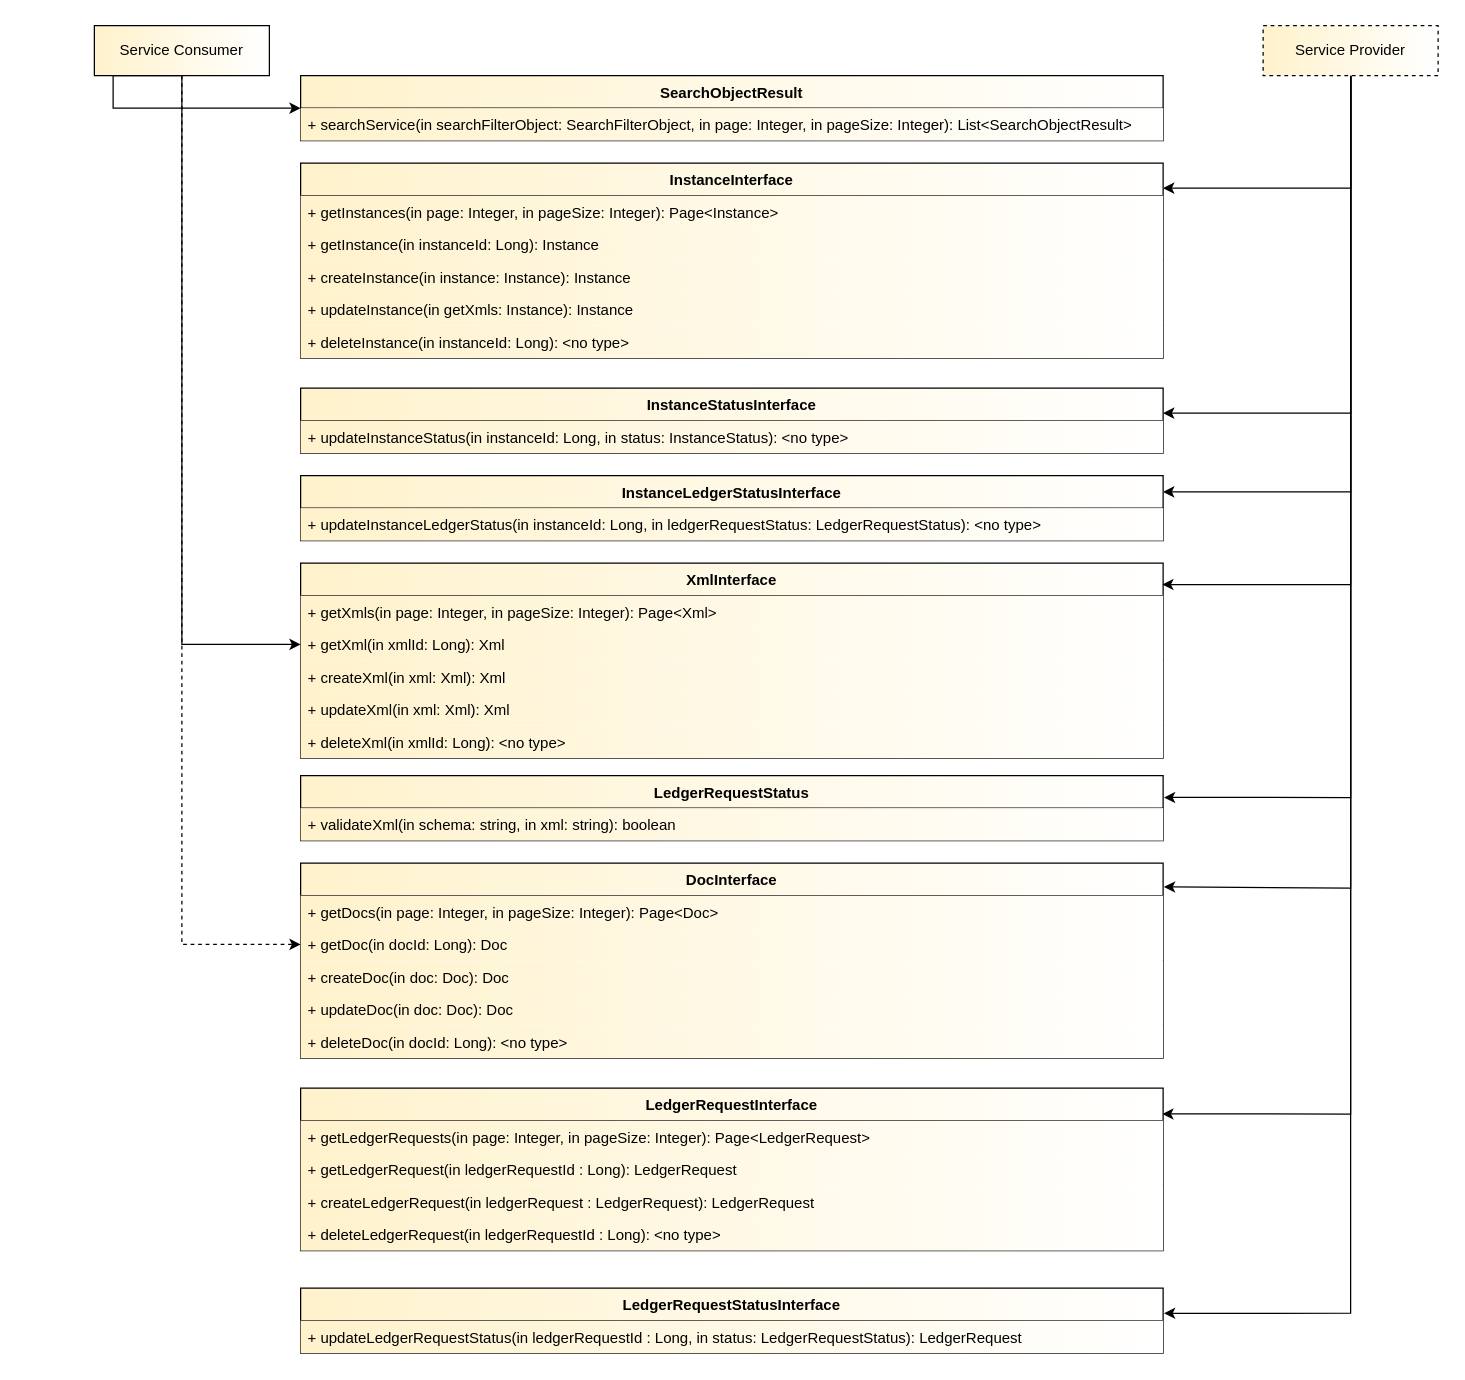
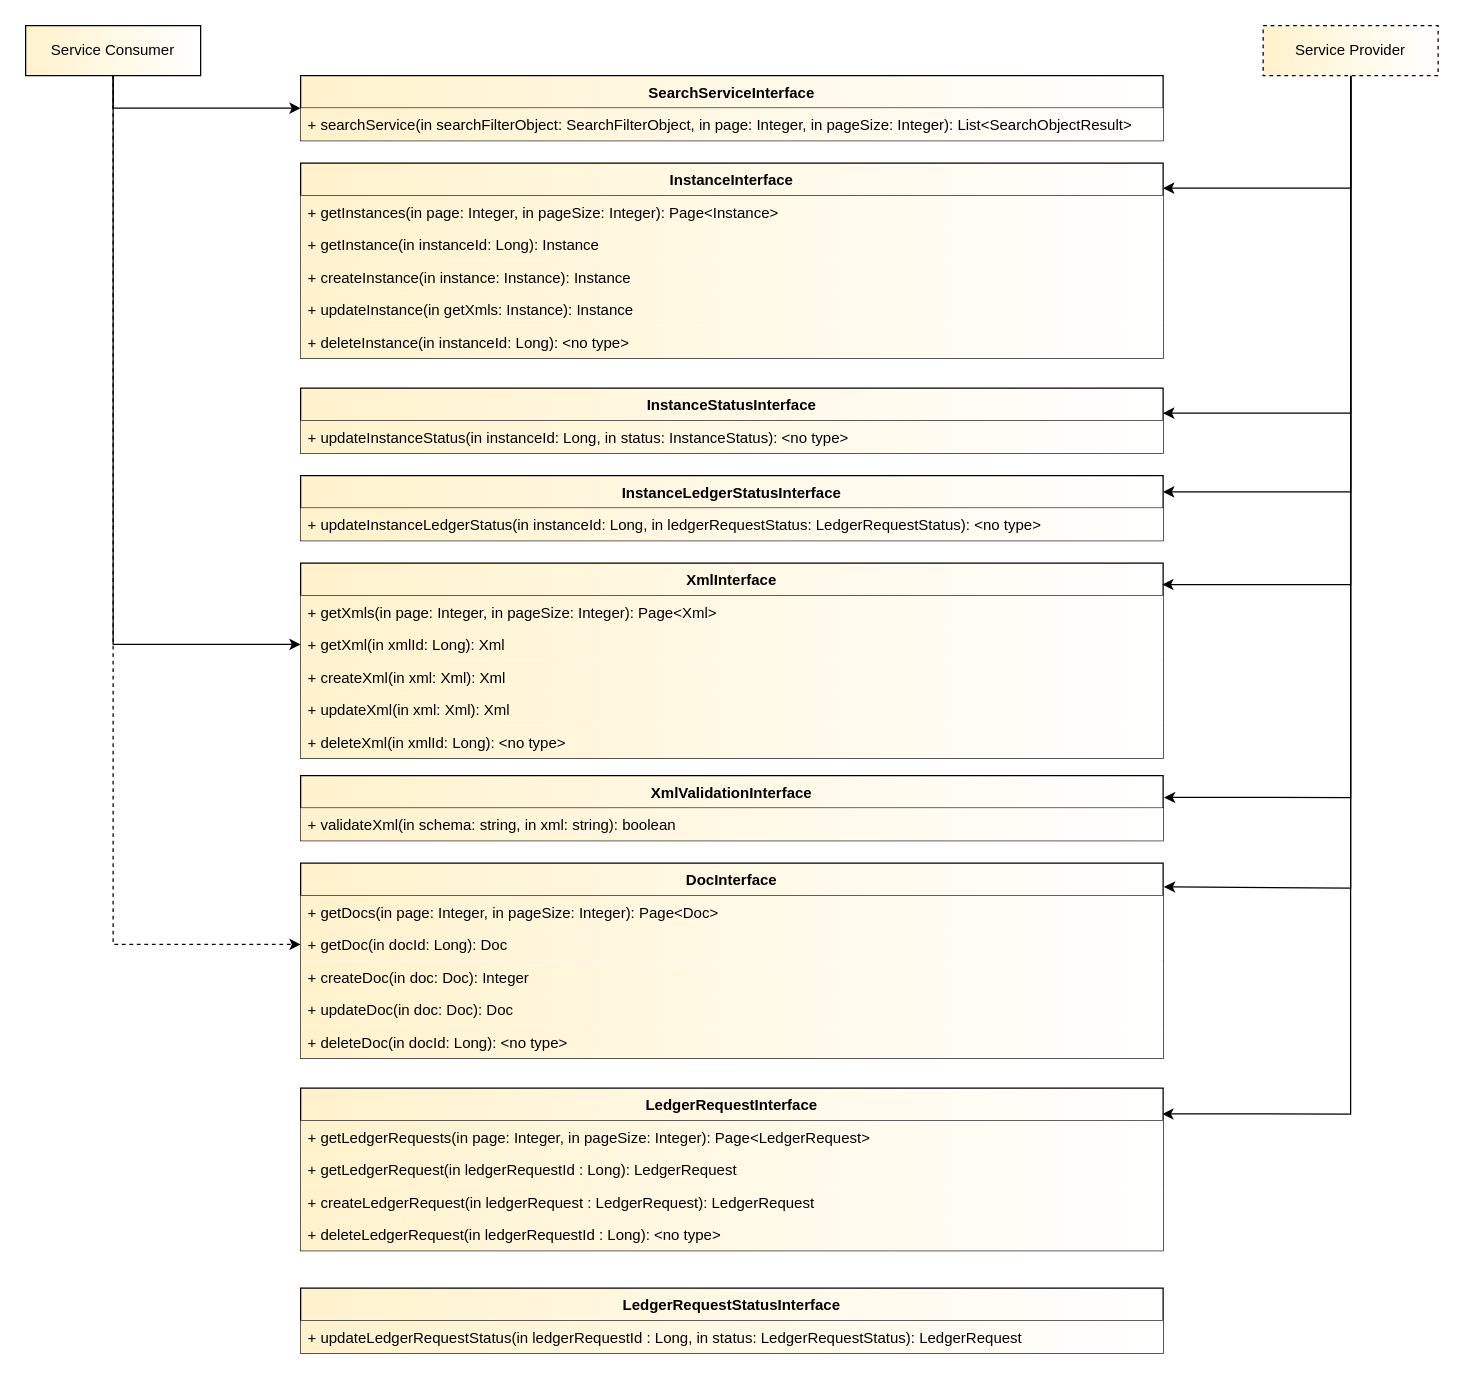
node "Service Consumer": moved (182, 51) -> (113, 51)
node "SearchObjectResult": label "SearchObjectResult" -> "SearchServiceInterface"
node "LedgerRequestStatus": label "LedgerRequestStatus" -> "XmlValidationInterface"
node "+ createDoc(in doc: Doc): Doc": label "+ createDoc(in doc: Doc): Doc" -> "+ createDoc(in doc: Doc): Integer"
edge "Service Provider" -> "LedgerRequestStatusInterface": removed
